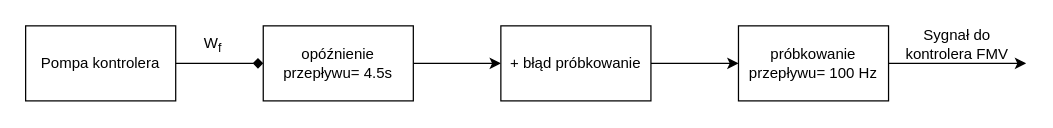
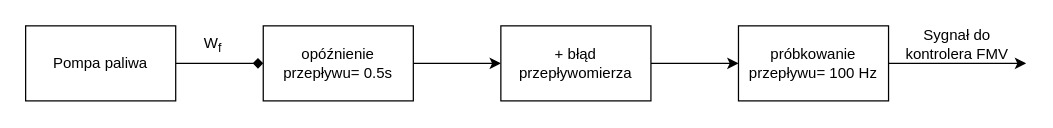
node "Pompa kontrolera": label "Pompa kontrolera" -> "Pompa paliwa"
node "opóźnienie przepływu= 4.5s": label "opóźnienie przepływu= 4.5s" -> "opóźnienie przepływu= 0.5s"
node "+ błąd próbkowanie": label "+ błąd próbkowanie" -> "+ błąd przepływomierza"
